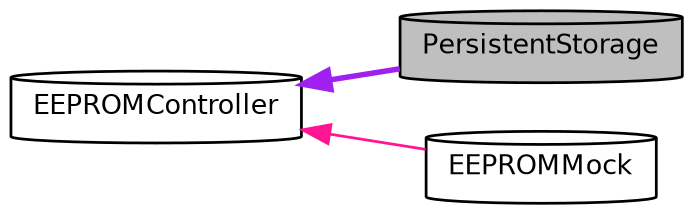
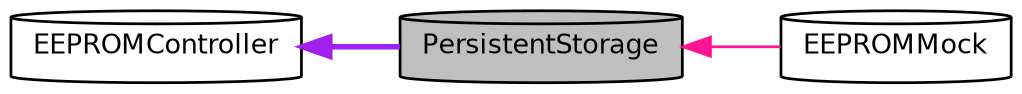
edge "EEPROMMock" -> "EEPROMController": now "EEPROMMock" -> "PersistentStorage"
